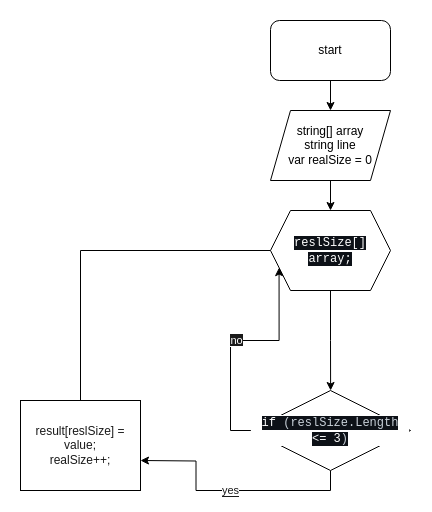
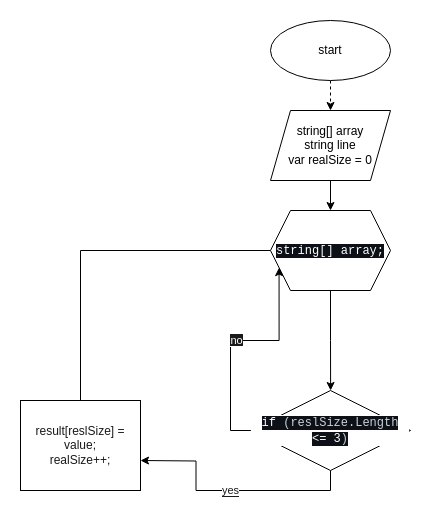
node "start": shape rounded rectangle -> ellipse
edge "start" -> "string[] array string line var realSize = 0": style solid -> dashed
node "reslSize[] array;": label "reslSize[] array;" -> "string[] array;"
